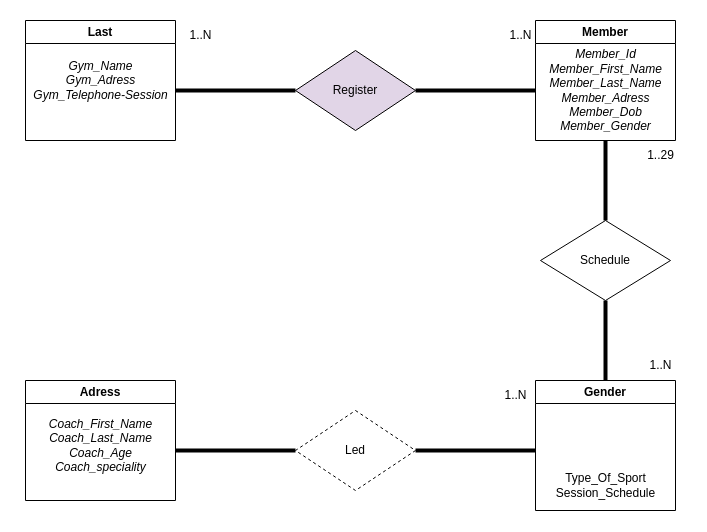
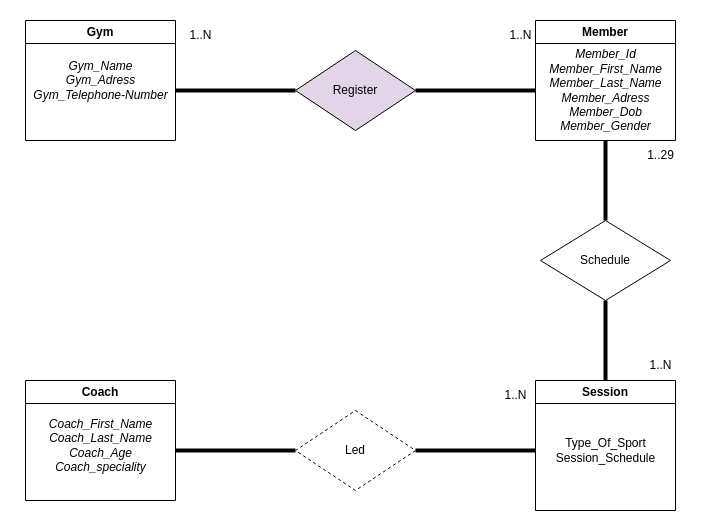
node "Last": label "Last" -> "Gym"
node "Gym_Name Gym_Adress Gym_Telephone-Session": label "Gym_Name Gym_Adress Gym_Telephone-Session" -> "Gym_Name Gym_Adress Gym_Telephone-Number"
node "Adress": label "Adress" -> "Coach"
node "Gender": label "Gender" -> "Session"
node "Type_Of_Sport Session_Schedule": moved (606, 486) -> (606, 451)
